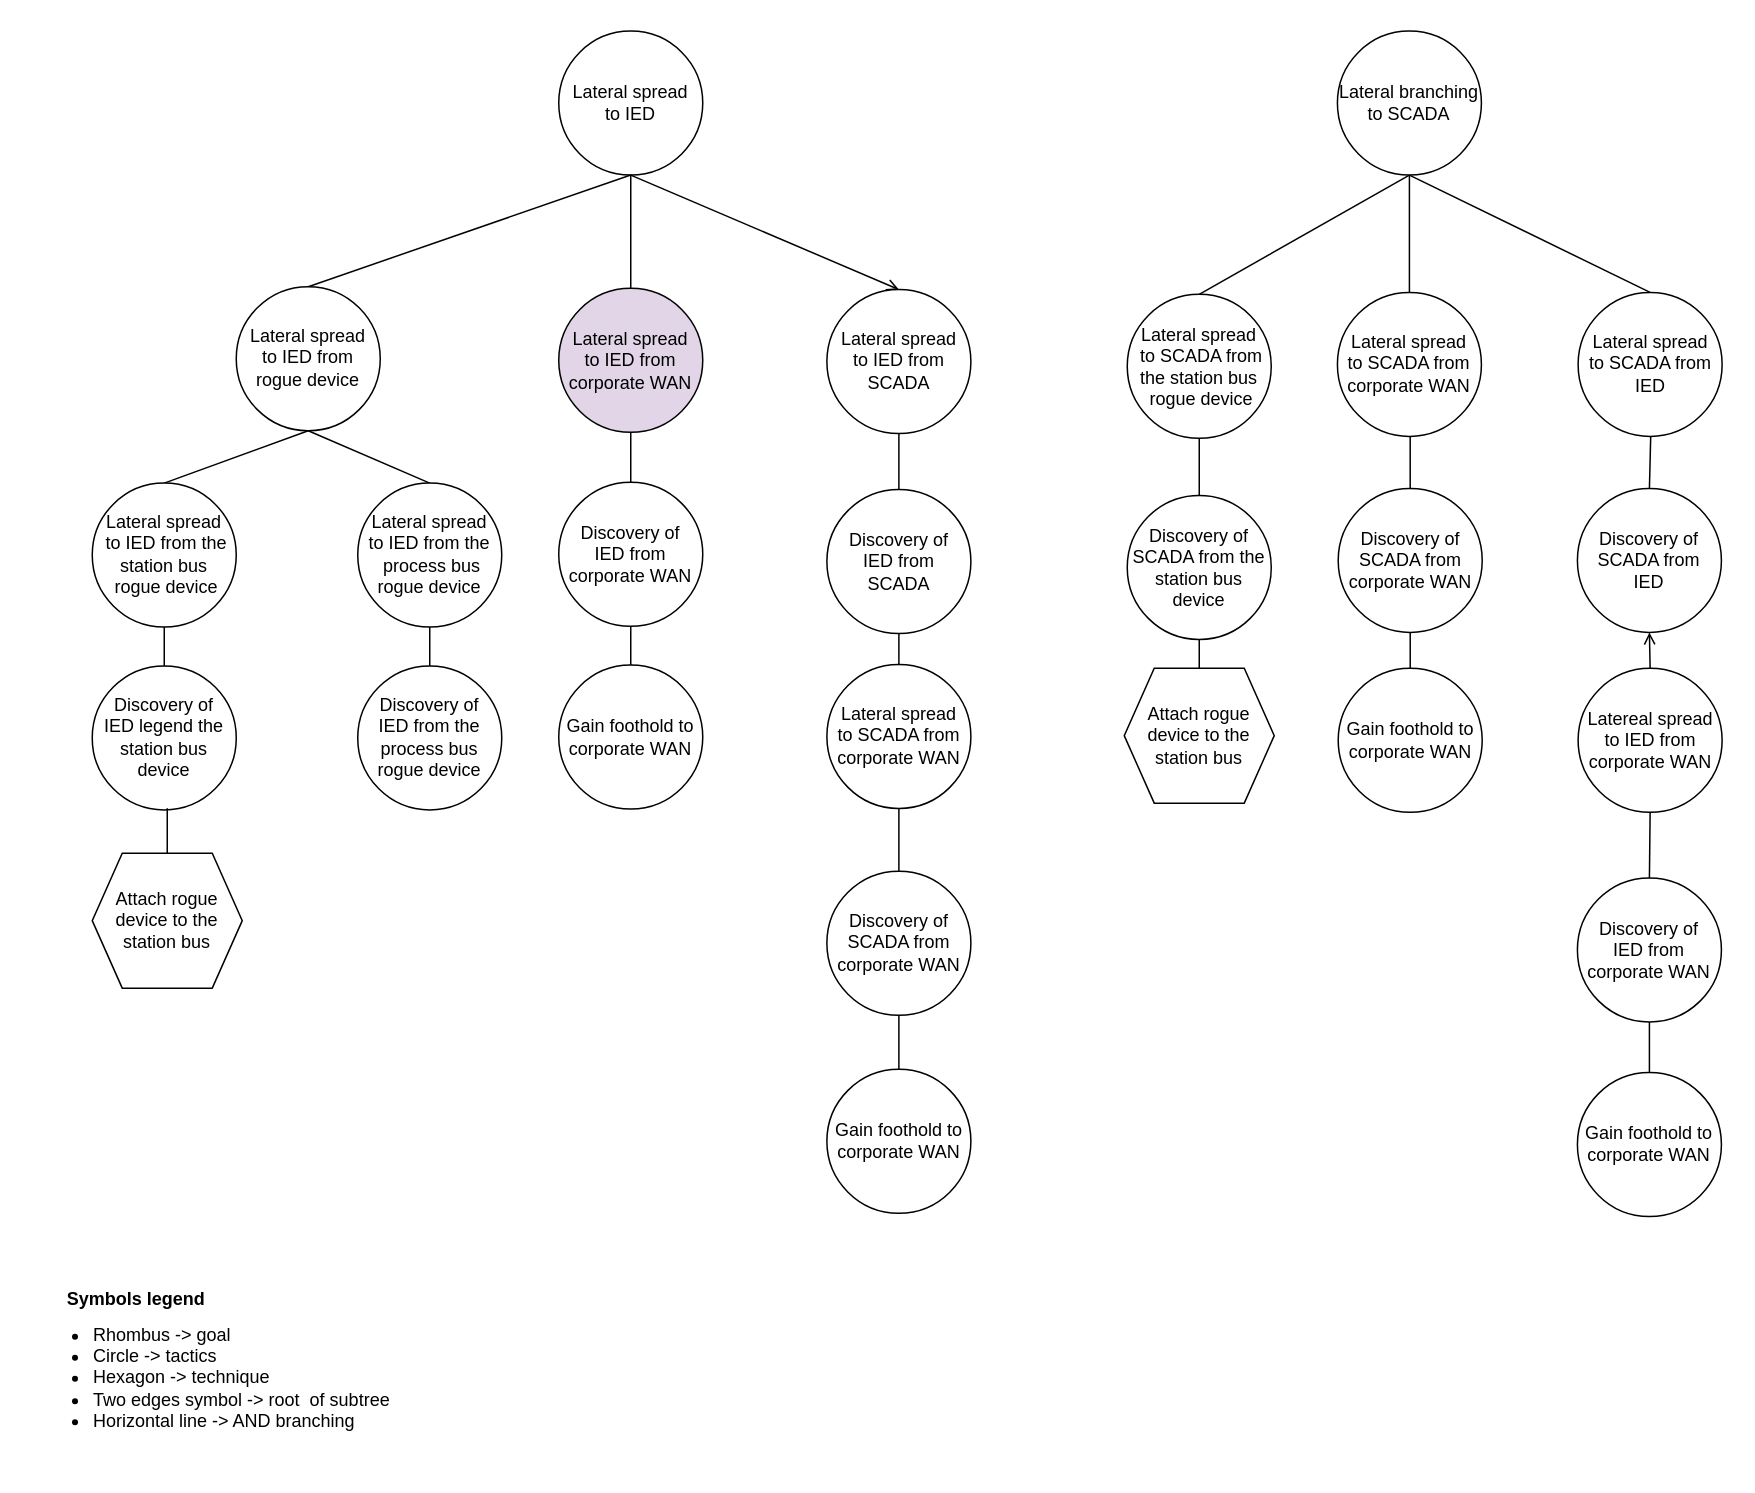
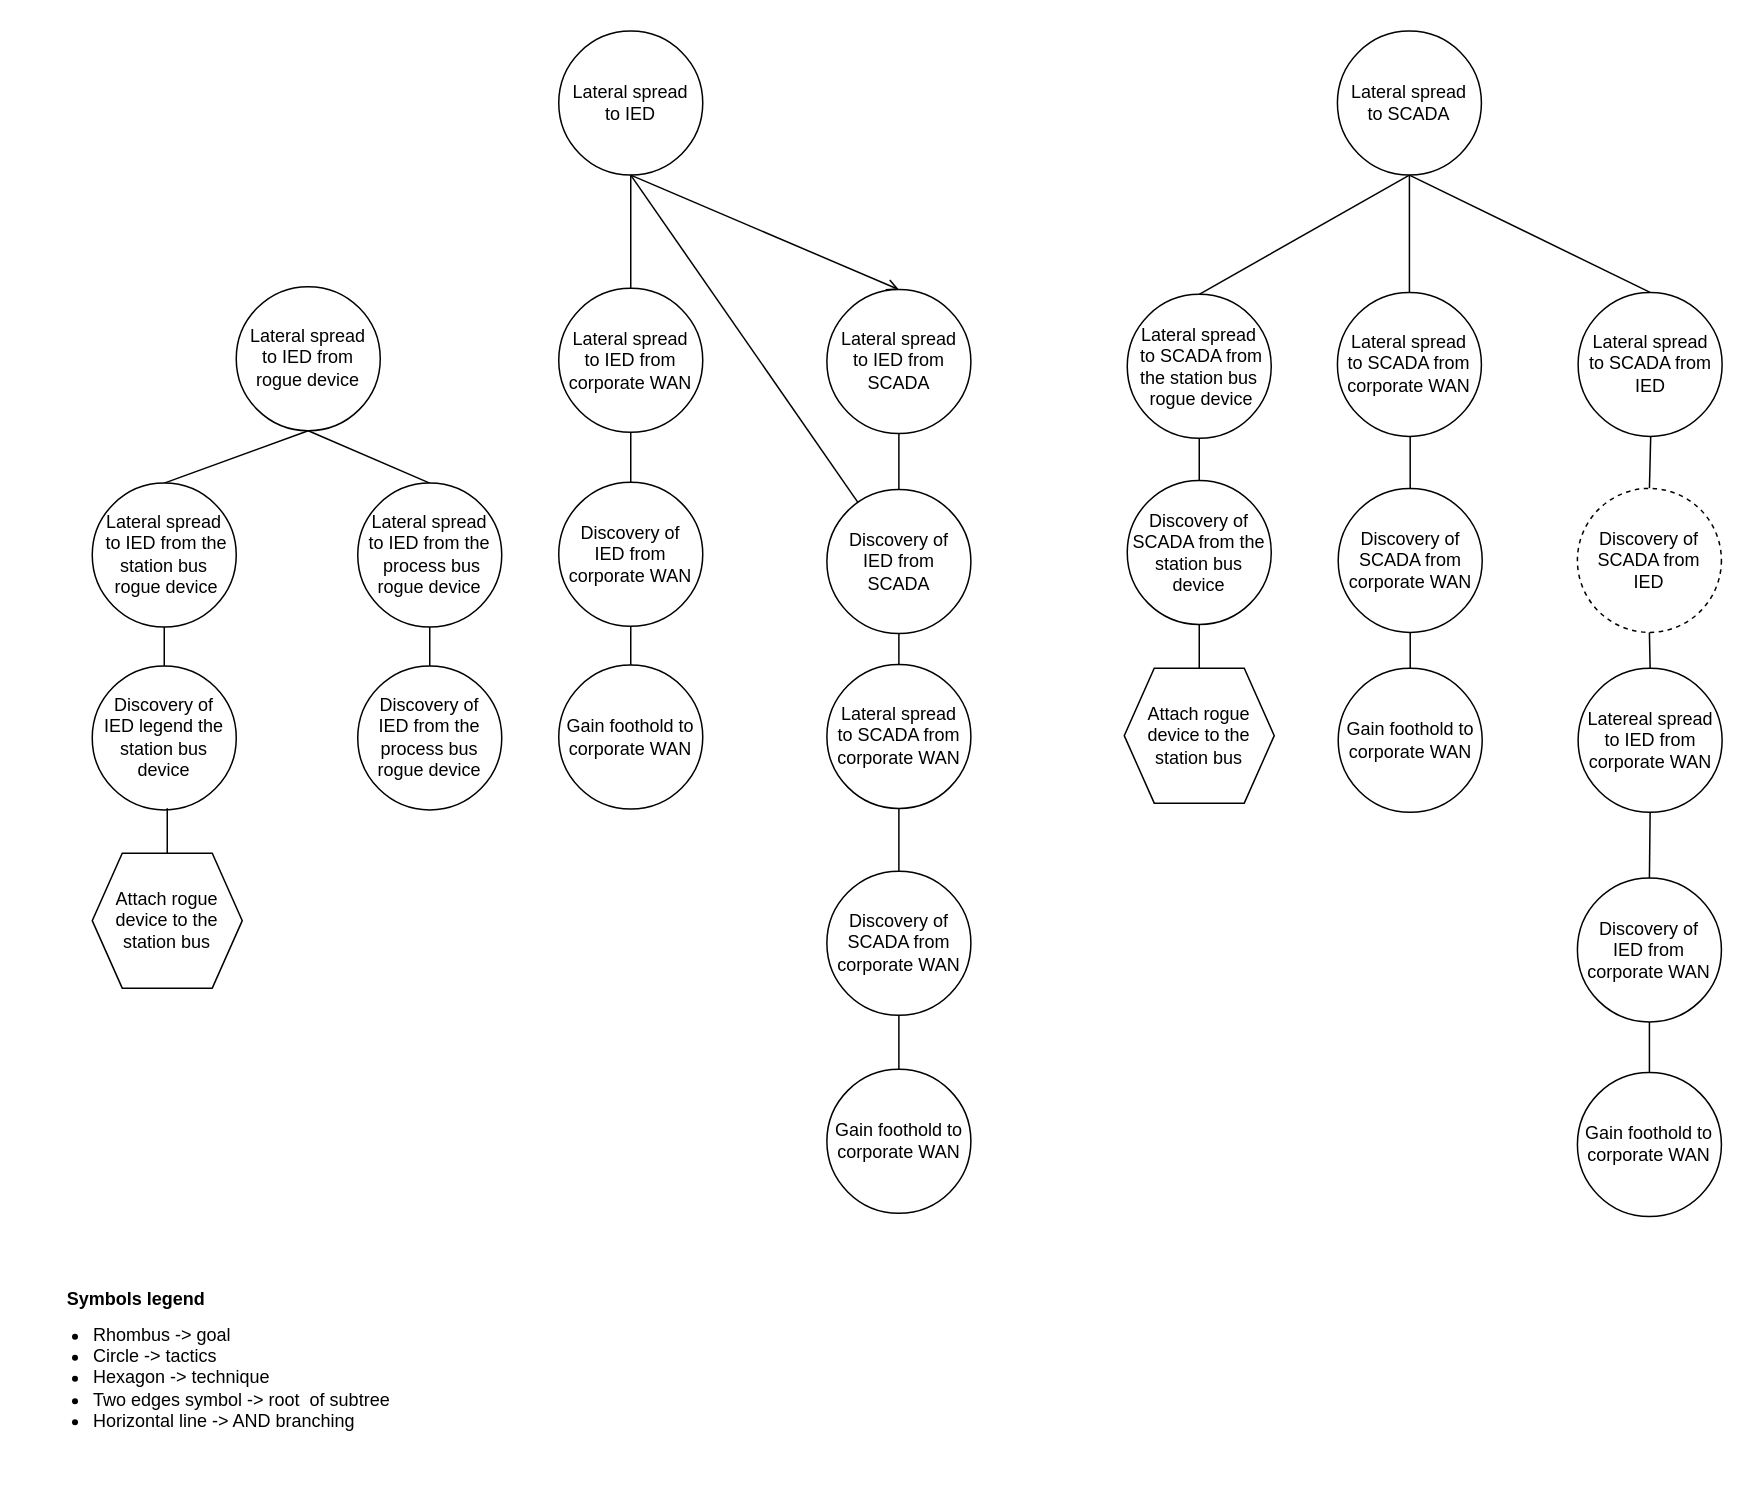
node "Lateral branching to SCADA": label "Lateral branching to SCADA" -> "Lateral spread to SCADA"
edge "Lateral spread to IED" -- "Lateral spread to IED from rogue device": now "Lateral spread to IED" -- "Discovery of IED from SCADA"
node "Lateral spread to IED from corporate WAN": fillcolor #e1d5e7 -> #ffffff
node "Discovery of SCADA from IED": style solid -> dashed
node "Discovery of SCADA from the station bus device": moved (1199, 567) -> (1199, 552)
edge "Latereal spread to IED from corporate WAN" -> "Discovery of SCADA from IED": arrowhead open -> none
